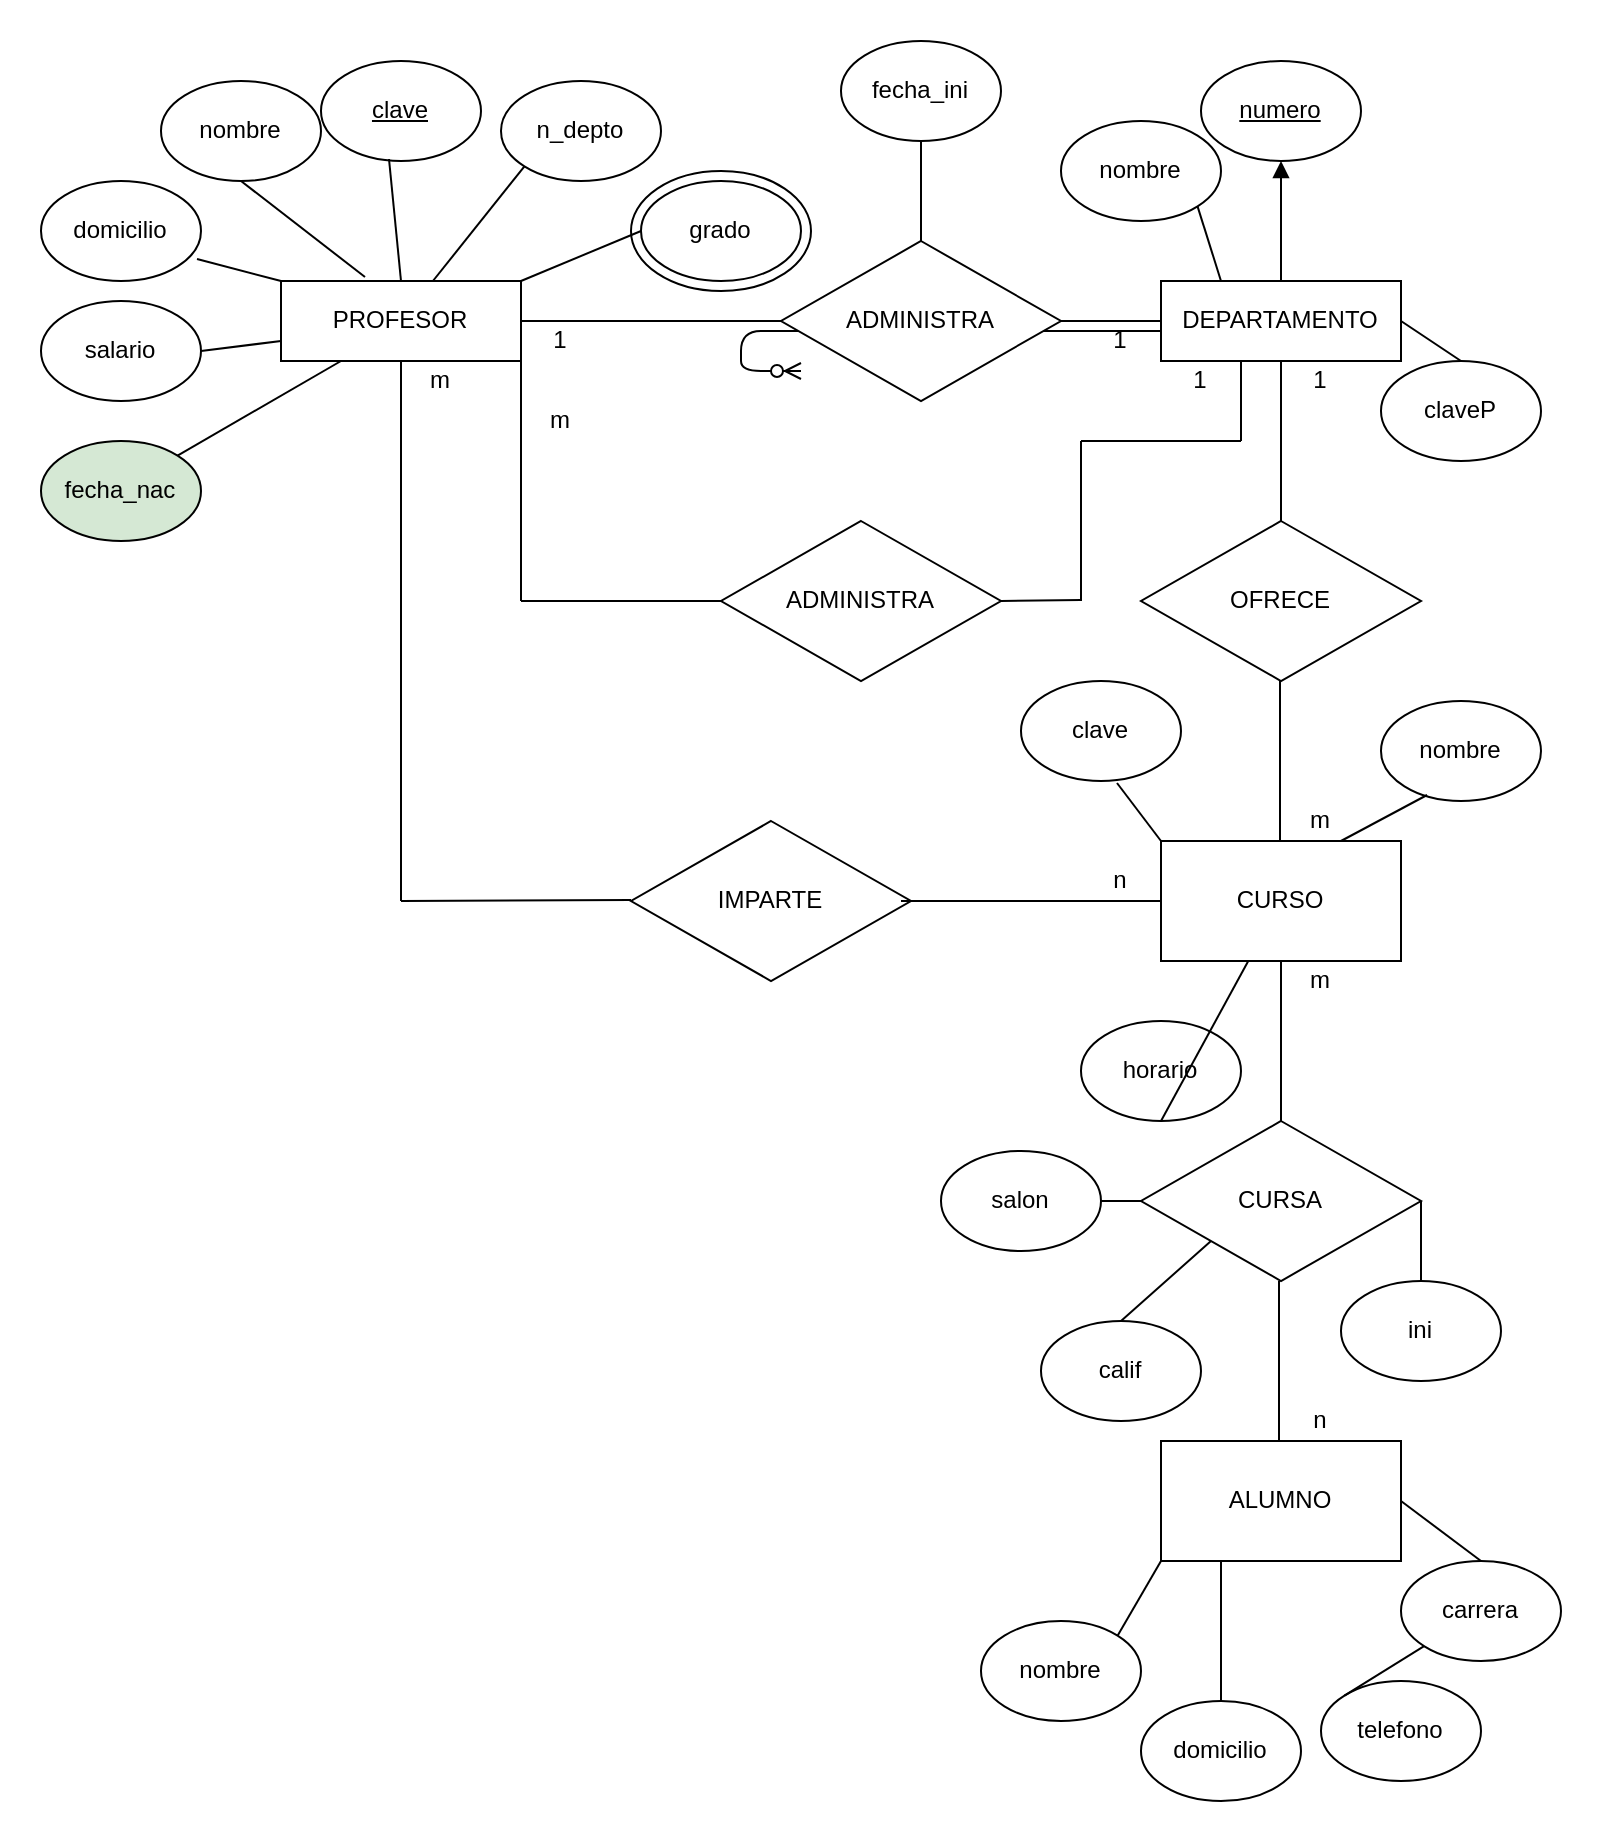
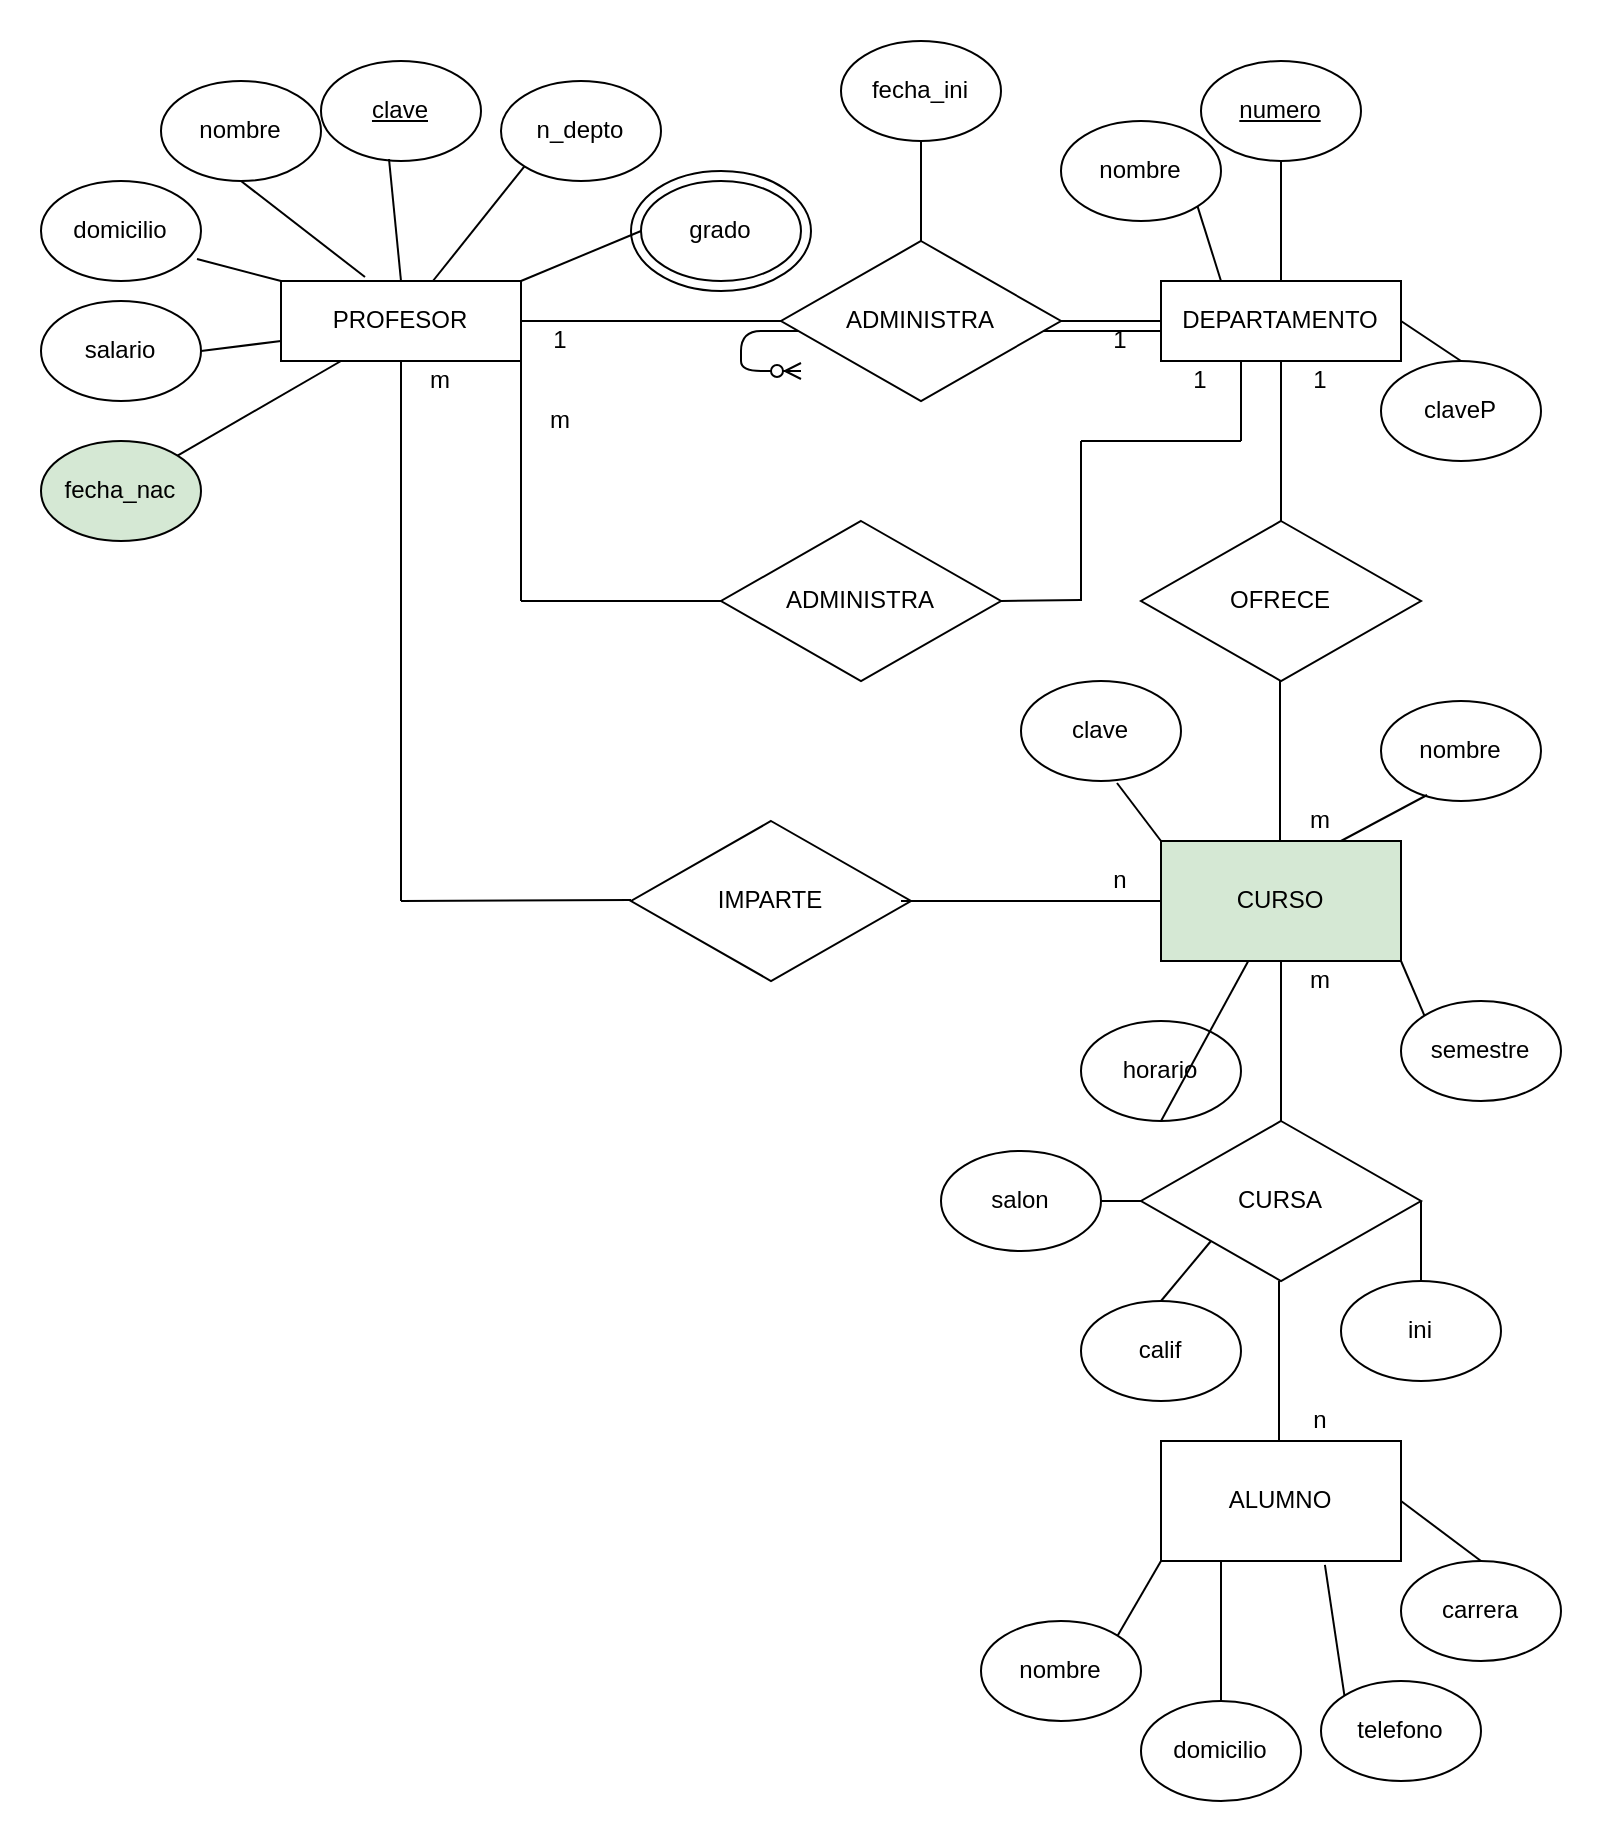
edge "DEPARTAMENTO" -> "numero": arrowhead block -> none
node "CURSO": fillcolor #ffffff -> #d5e8d4
edge "CURSO" -- "semestre": added
node "semestre": added
node "calif": moved (1121, 1371) -> (1161, 1351)
edge "carrera" -- "telefono": now "ALUMNO" -- "telefono"
